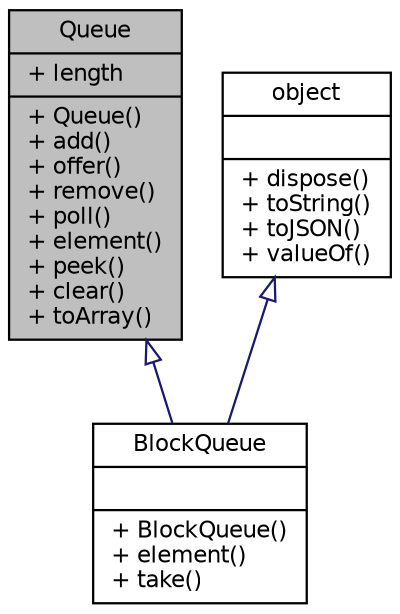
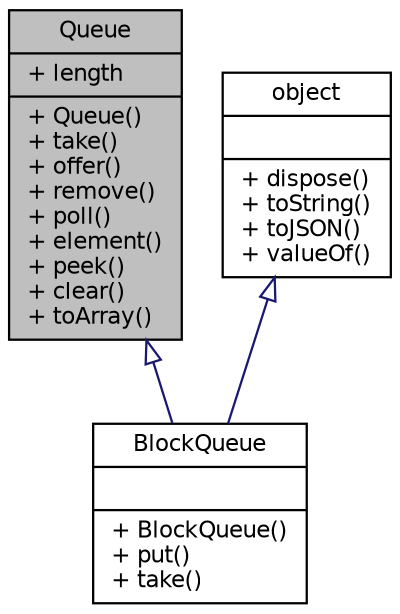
node "Queue": text "+ add()" -> "+ take()"
node "BlockQueue": text "+ element()" -> "+ put()"
